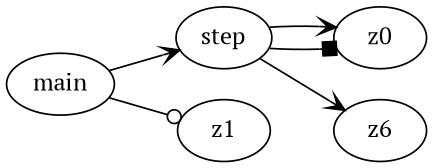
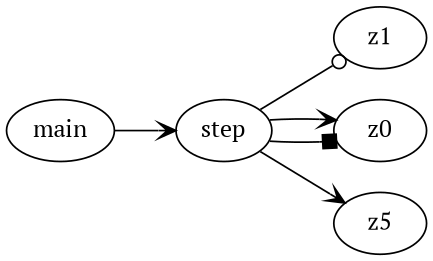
edge "main" -> "z1": now "step" -> "z1"
node "z6": label "z6" -> "z5"
